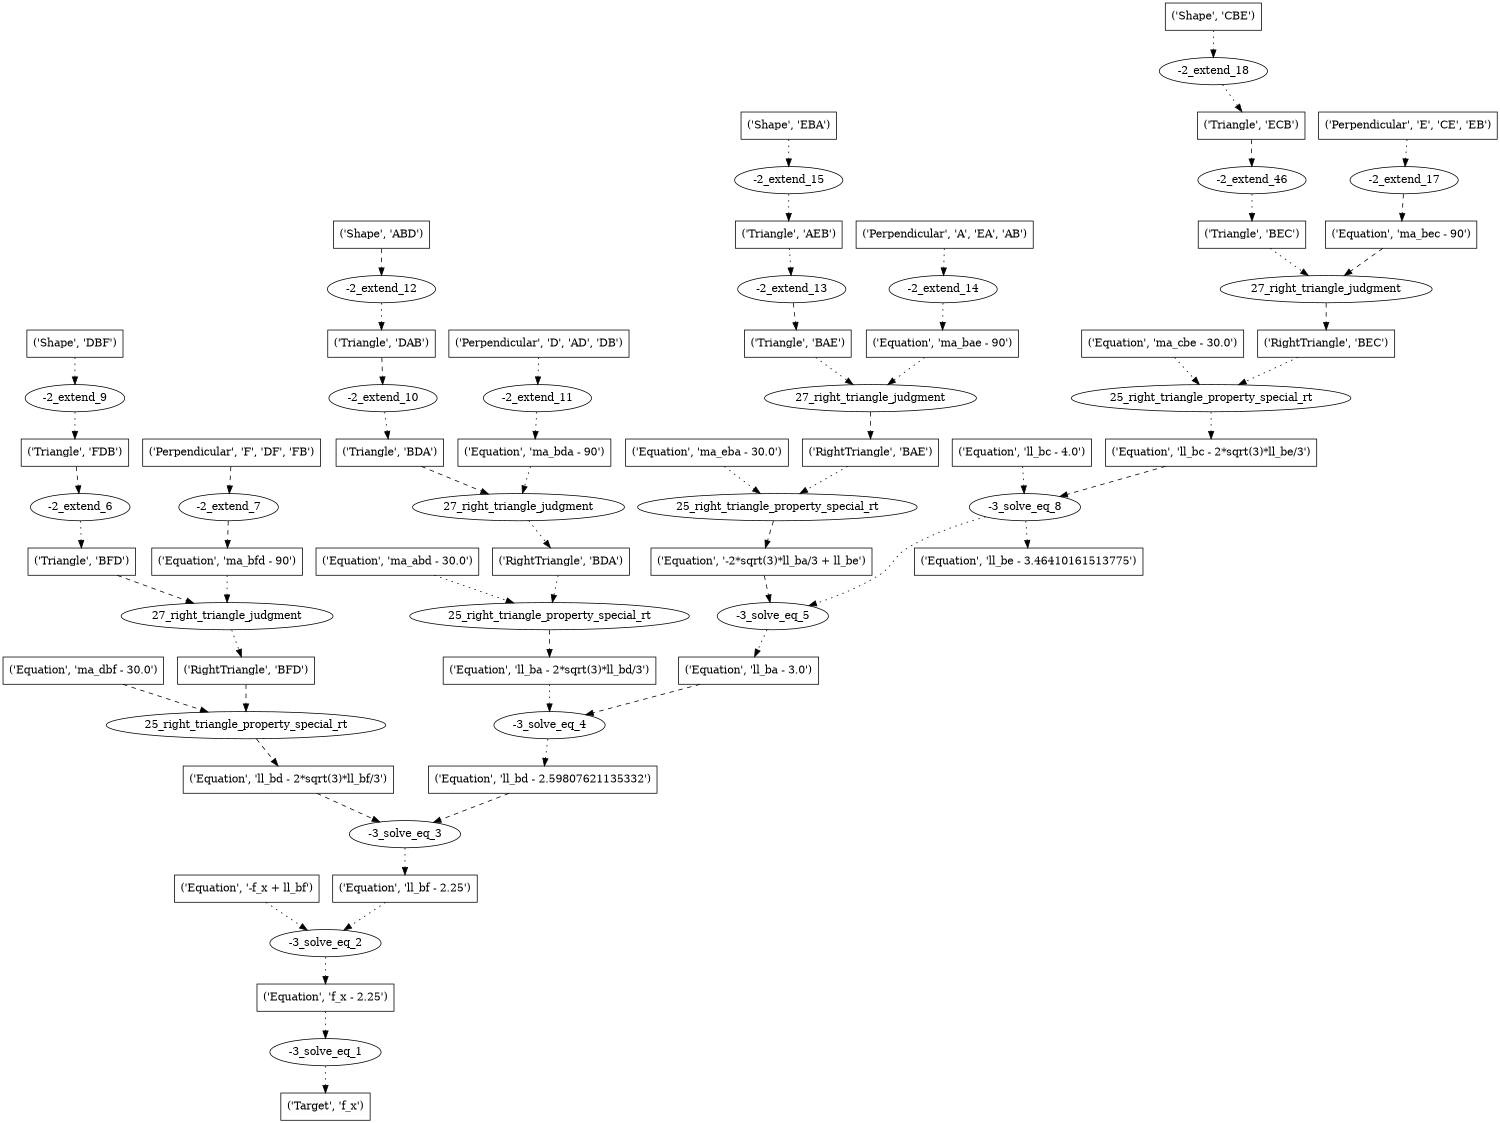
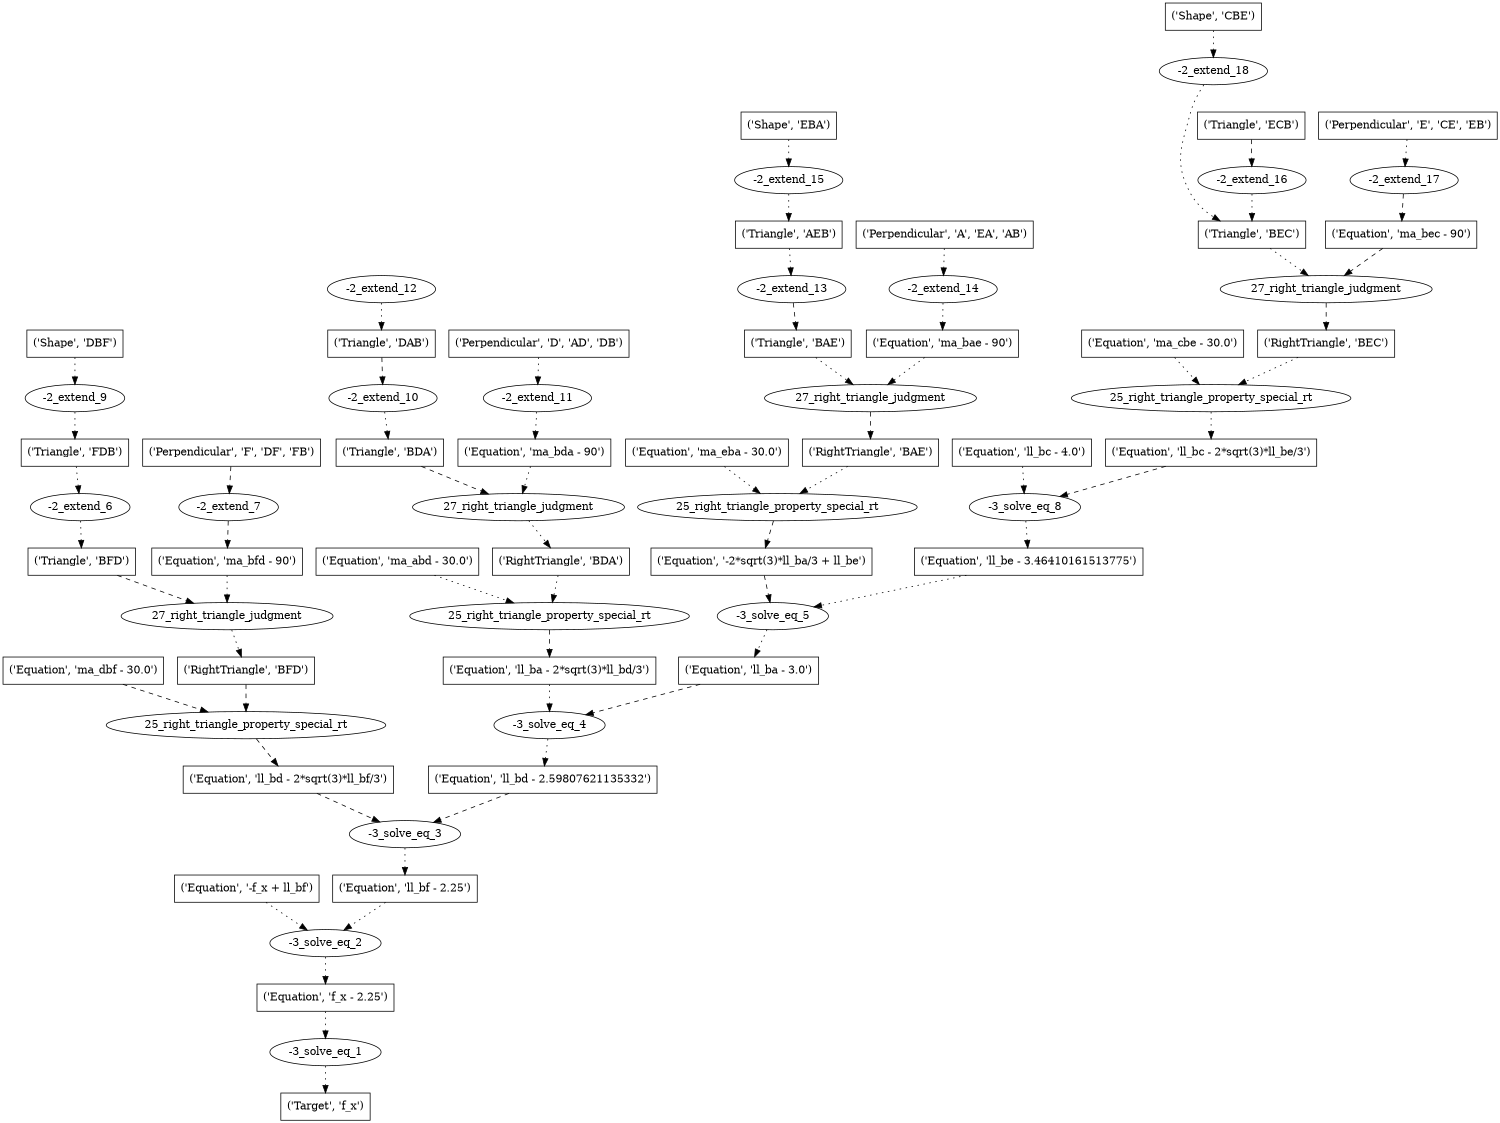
edge "-2_extend_18" -> "('Triangle', 'ECB')": now "-2_extend_18" -> "('Triangle', 'BEC')"
node "-2_extend_46": label "-2_extend_46" -> "-2_extend_16"
node "('Shape', 'ABD')": removed
edge "('Triangle', 'FDB')" -> "-2_extend_6": style dashed -> dotted
edge "-3_solve_eq_8" -> "-3_solve_eq_5": now "('Equation', 'll_be - 3.46410161513775')" -> "-3_solve_eq_5"
